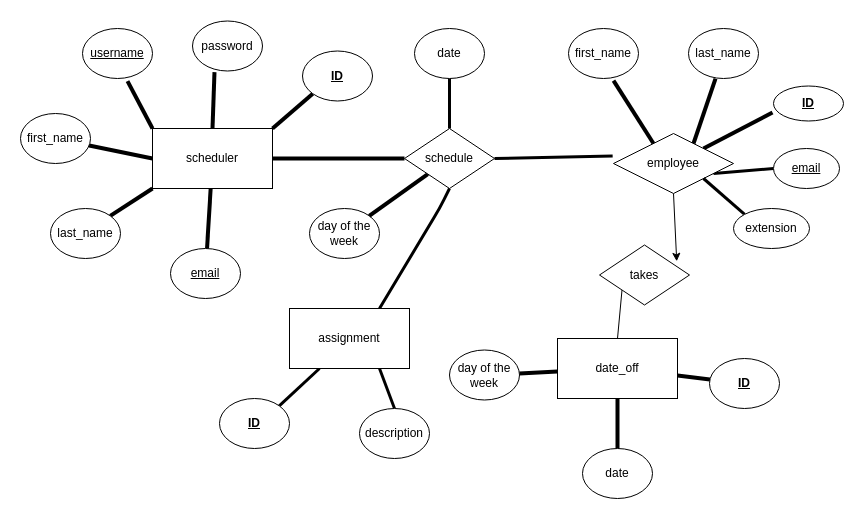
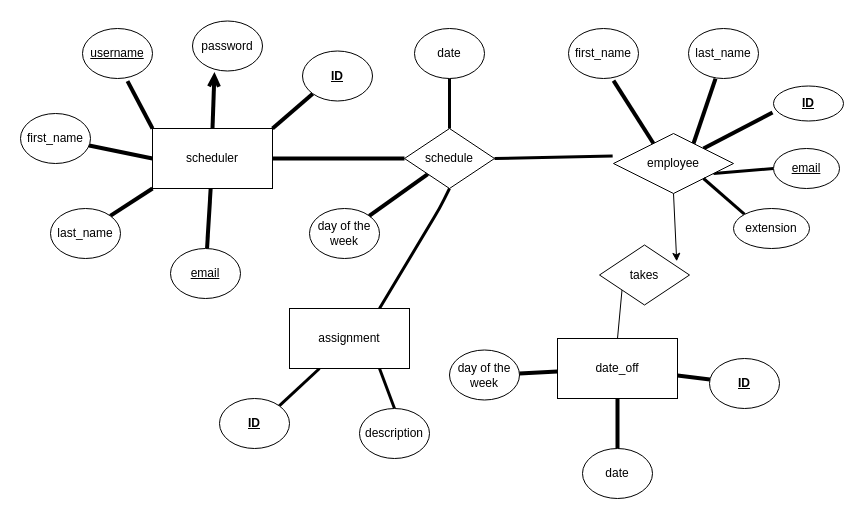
edge "password" -- "scheduler": arrowhead none -> open
